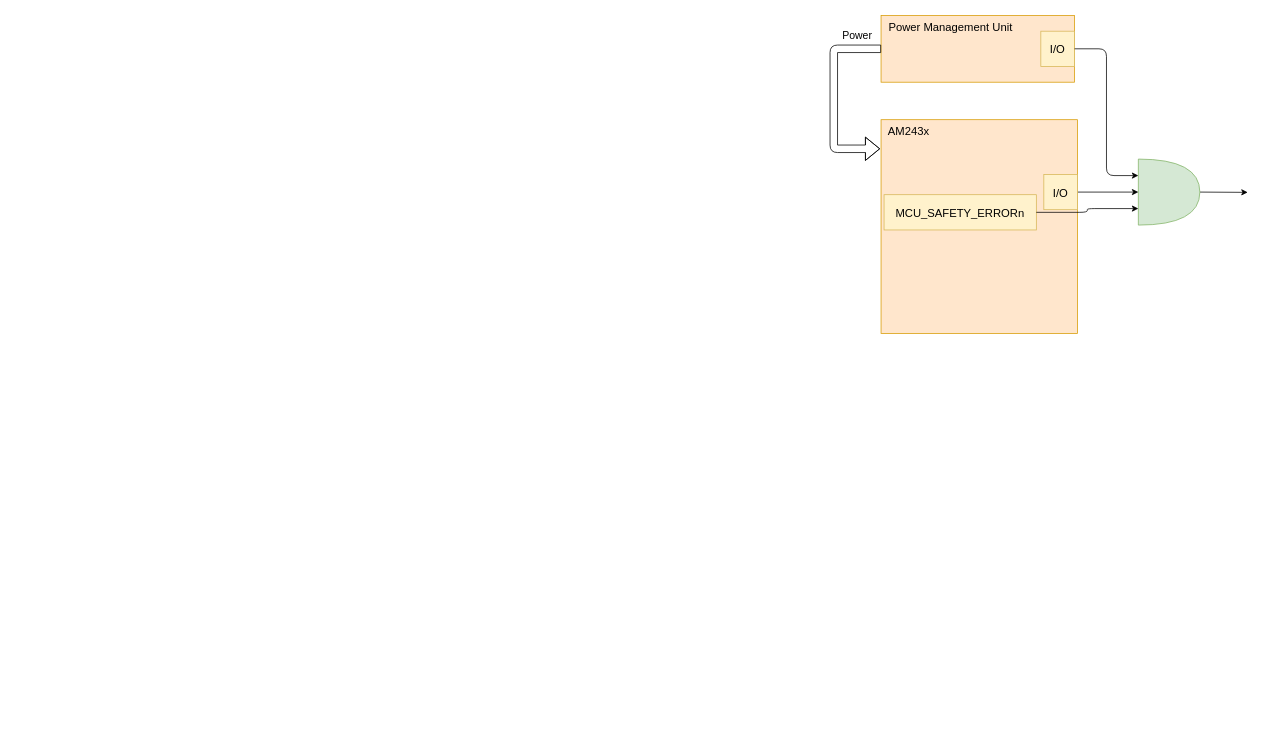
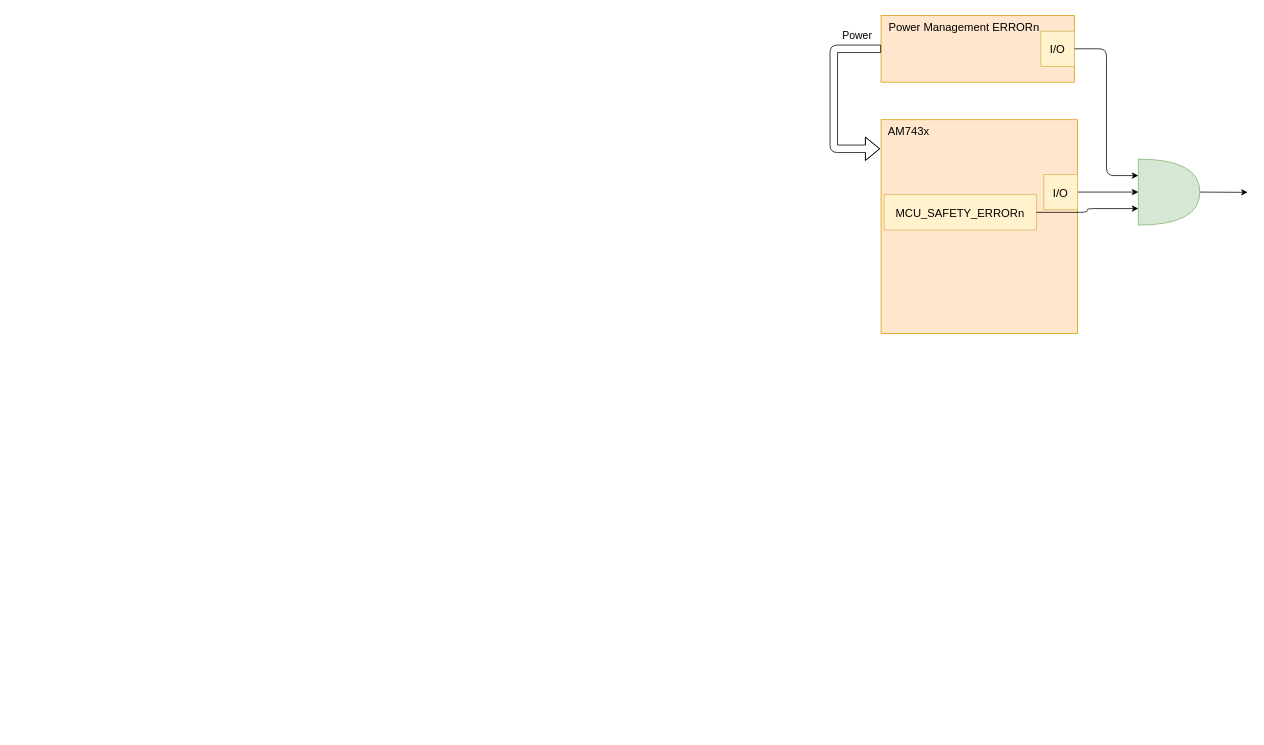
node "Power Management Unit": label "Power Management Unit" -> "Power Management ERRORn"
node "AM243x": label "AM243x" -> "AM743x"
